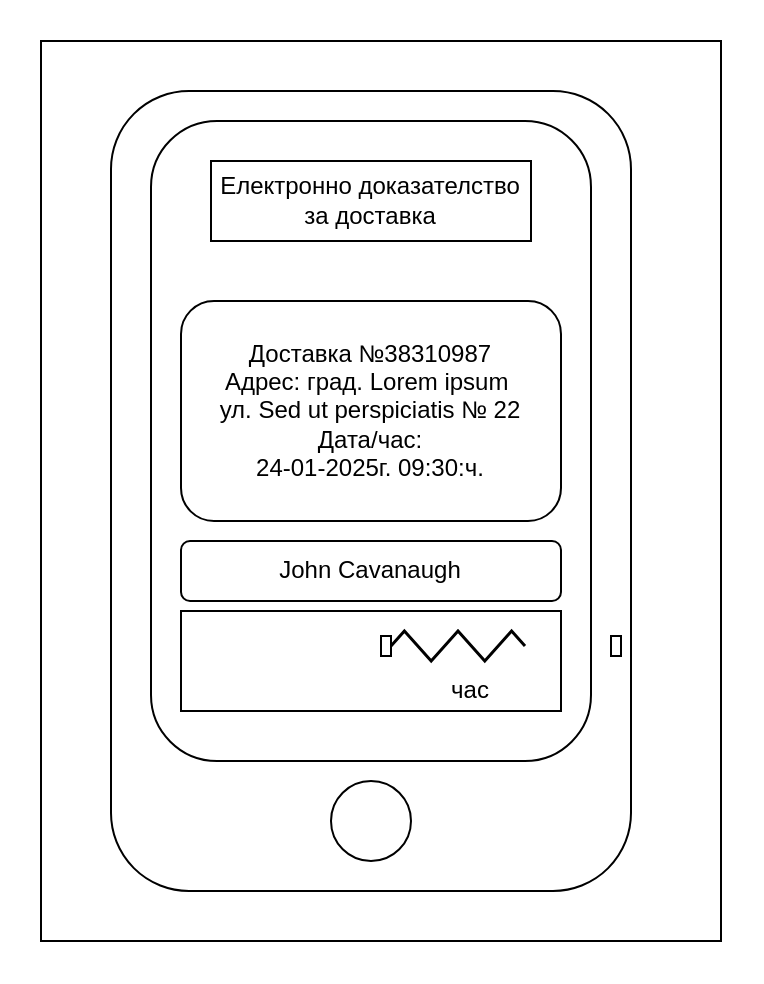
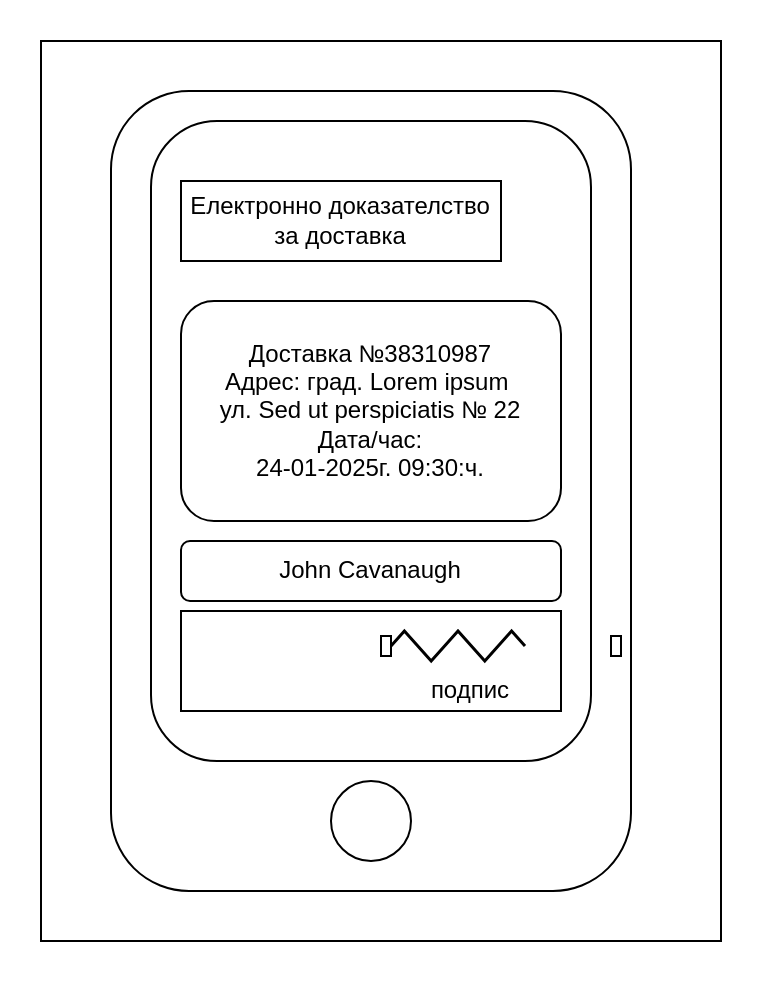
node "Електронно доказателство за доставка": moved (371, 201) -> (341, 221)
node "час": label "час" -> "подпис"
